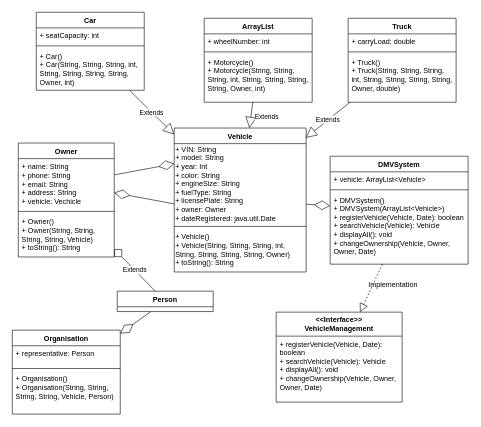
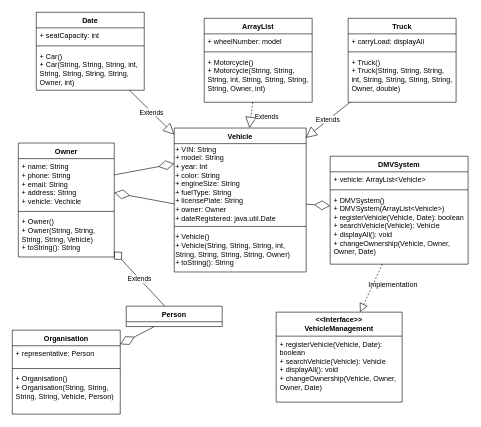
node "Car": label "Car" -> "Date"
node "+ wheelNumber: int": label "+ wheelNumber: int" -> "+ wheelNumber: model"
node "+ carryLoad: double": label "+ carryLoad: double" -> "+ carryLoad: displayAll"
edge "ArrayList" -> "Vehicle": style solid -> dashed
node "Person": moved (165, 302) -> (174, 317)
